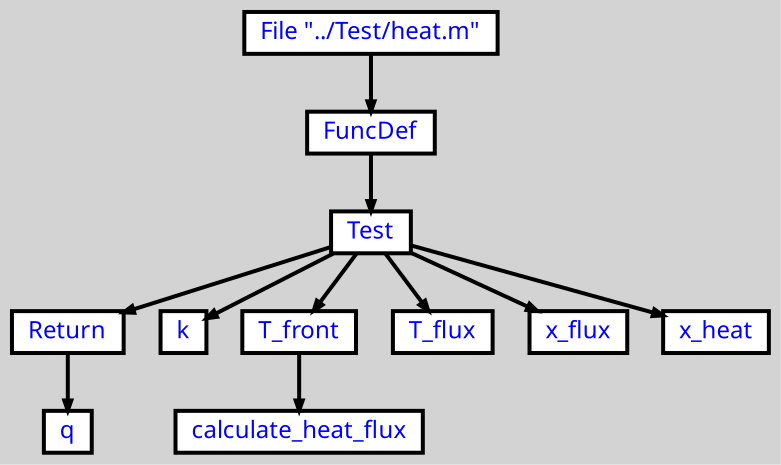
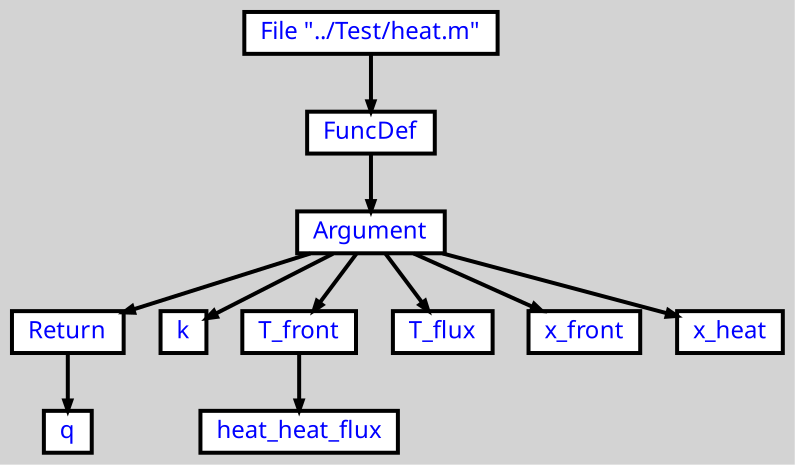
node "Test": label "Test" -> "Argument"
node "x_flux": label "x_flux" -> "x_front"
node "calculate_heat_flux": label "calculate_heat_flux" -> "heat_heat_flux"
